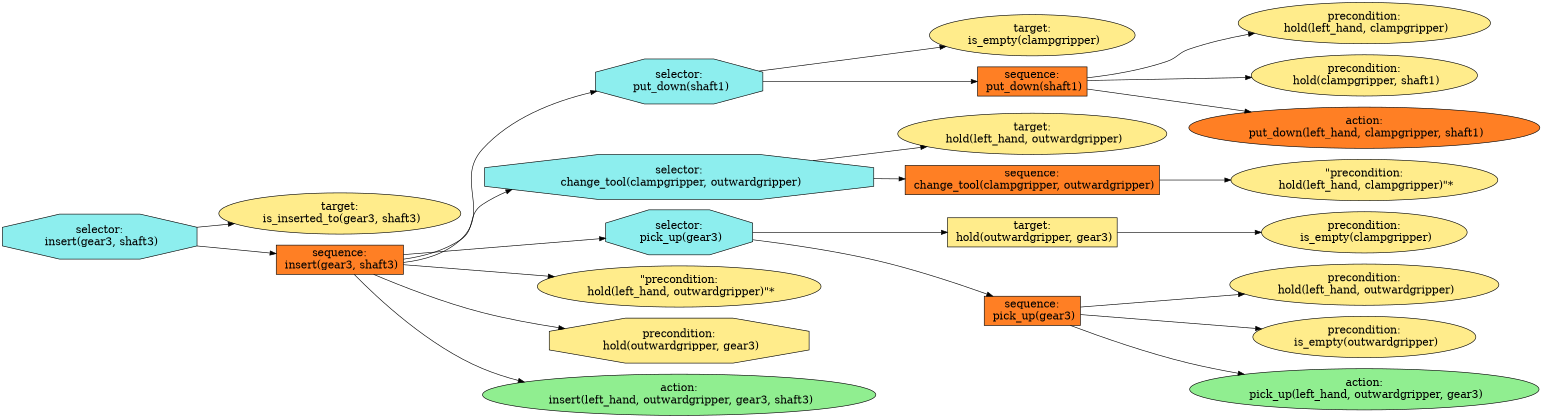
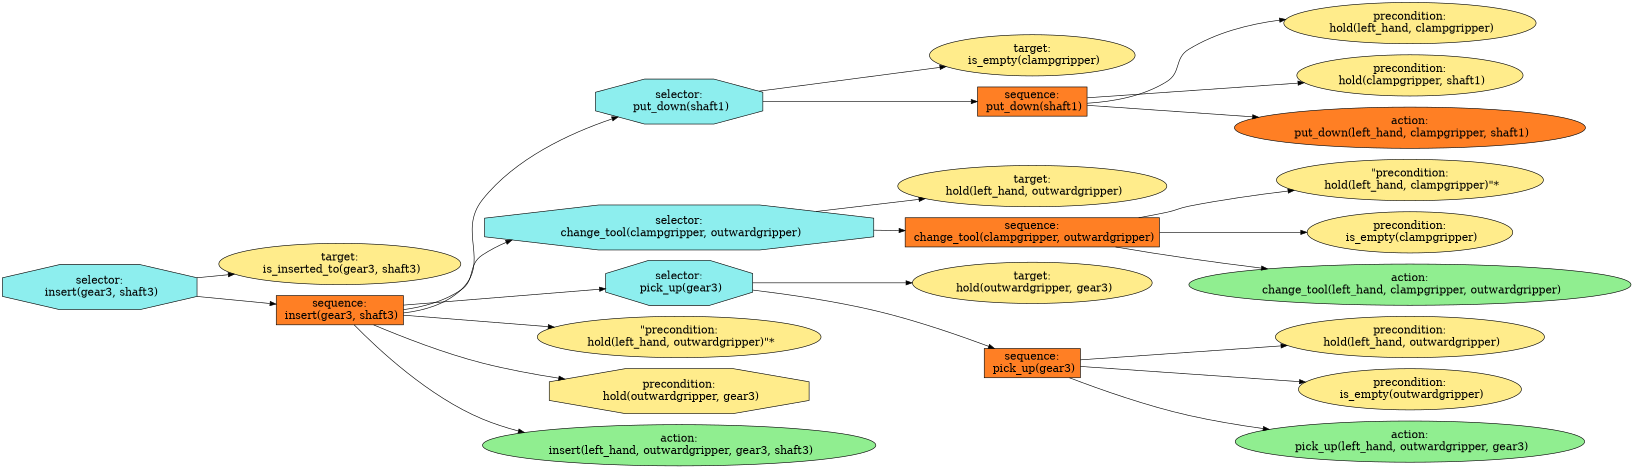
node "target: hold(outwardgripper, gear3)": shape box -> ellipse
edge "target: hold(outwardgripper, gear3)" -> "precondition: is_empty(clampgripper)": now "sequence: change_tool(clampgripper, outwardgripper)" -> "precondition: is_empty(clampgripper)"
node "action: change_tool(left_hand, clampgripper, outwardgripper)": added
